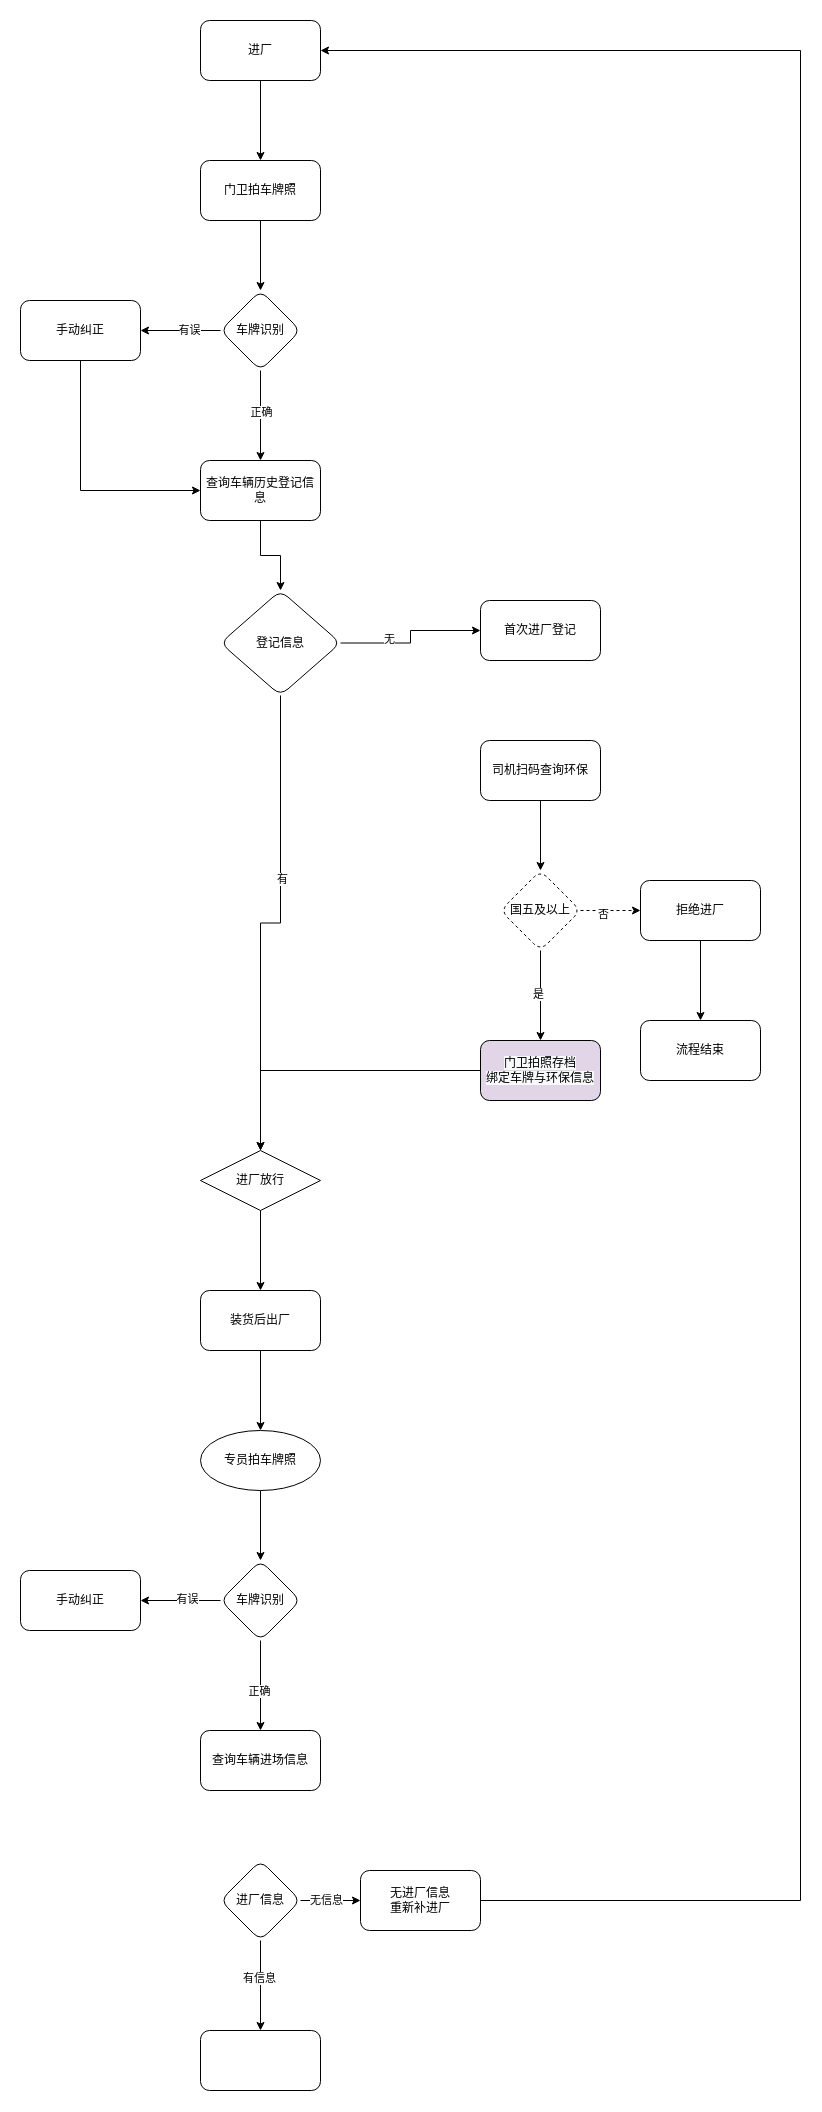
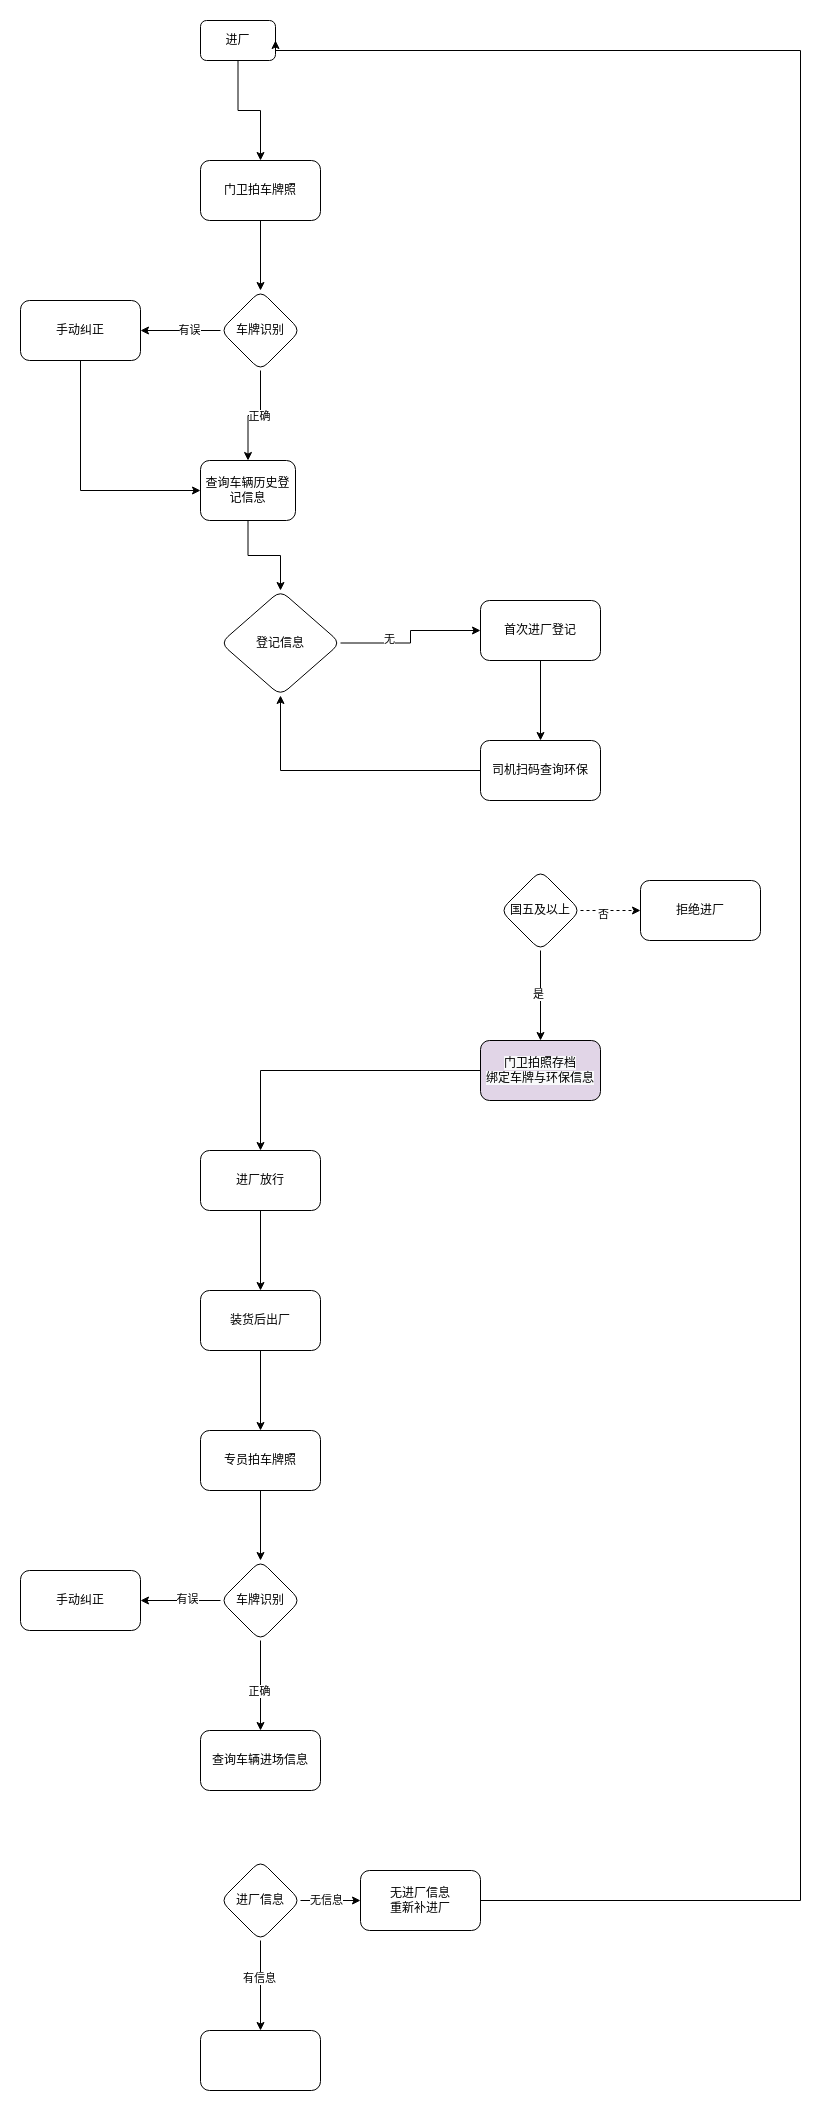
node "进厂": size 120x60 -> 75x40
node "查询车辆历史登记信息": size 120x60 -> 95x60
edge "首次进厂登记" -> "司机扫码查询环保": added
edge "司机扫码查询环保" -> "国五及以上": now "司机扫码查询环保" -> "登记信息"
node "国五及以上": style dashed -> solid
edge "登记信息" -> "进厂放行": removed, label "有"
edge "拒绝进厂" -> "流程结束": removed
node "流程结束": removed
node "进厂放行": shape diamond -> rounded rectangle
node "专员拍车牌照": shape ellipse -> rounded rectangle
